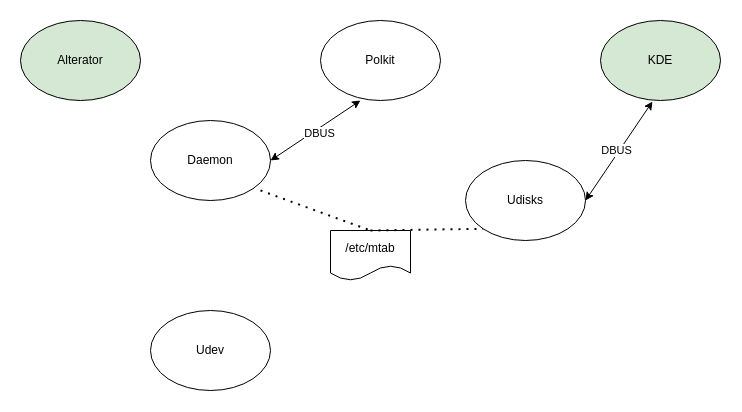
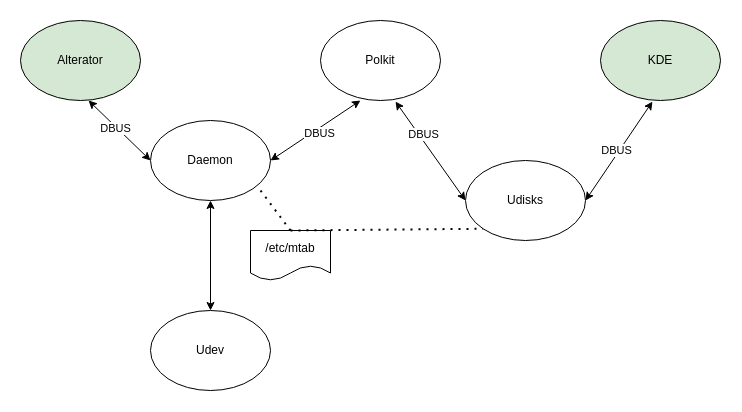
edge "Alterator" -- "Daemon": added, label "DBUS"
edge "Polkit" -- "Udisks": added, label "DBUS"
edge "Daemon" -- "Udev": added
node "/etc/mtab": moved (371, 256) -> (291, 256)
